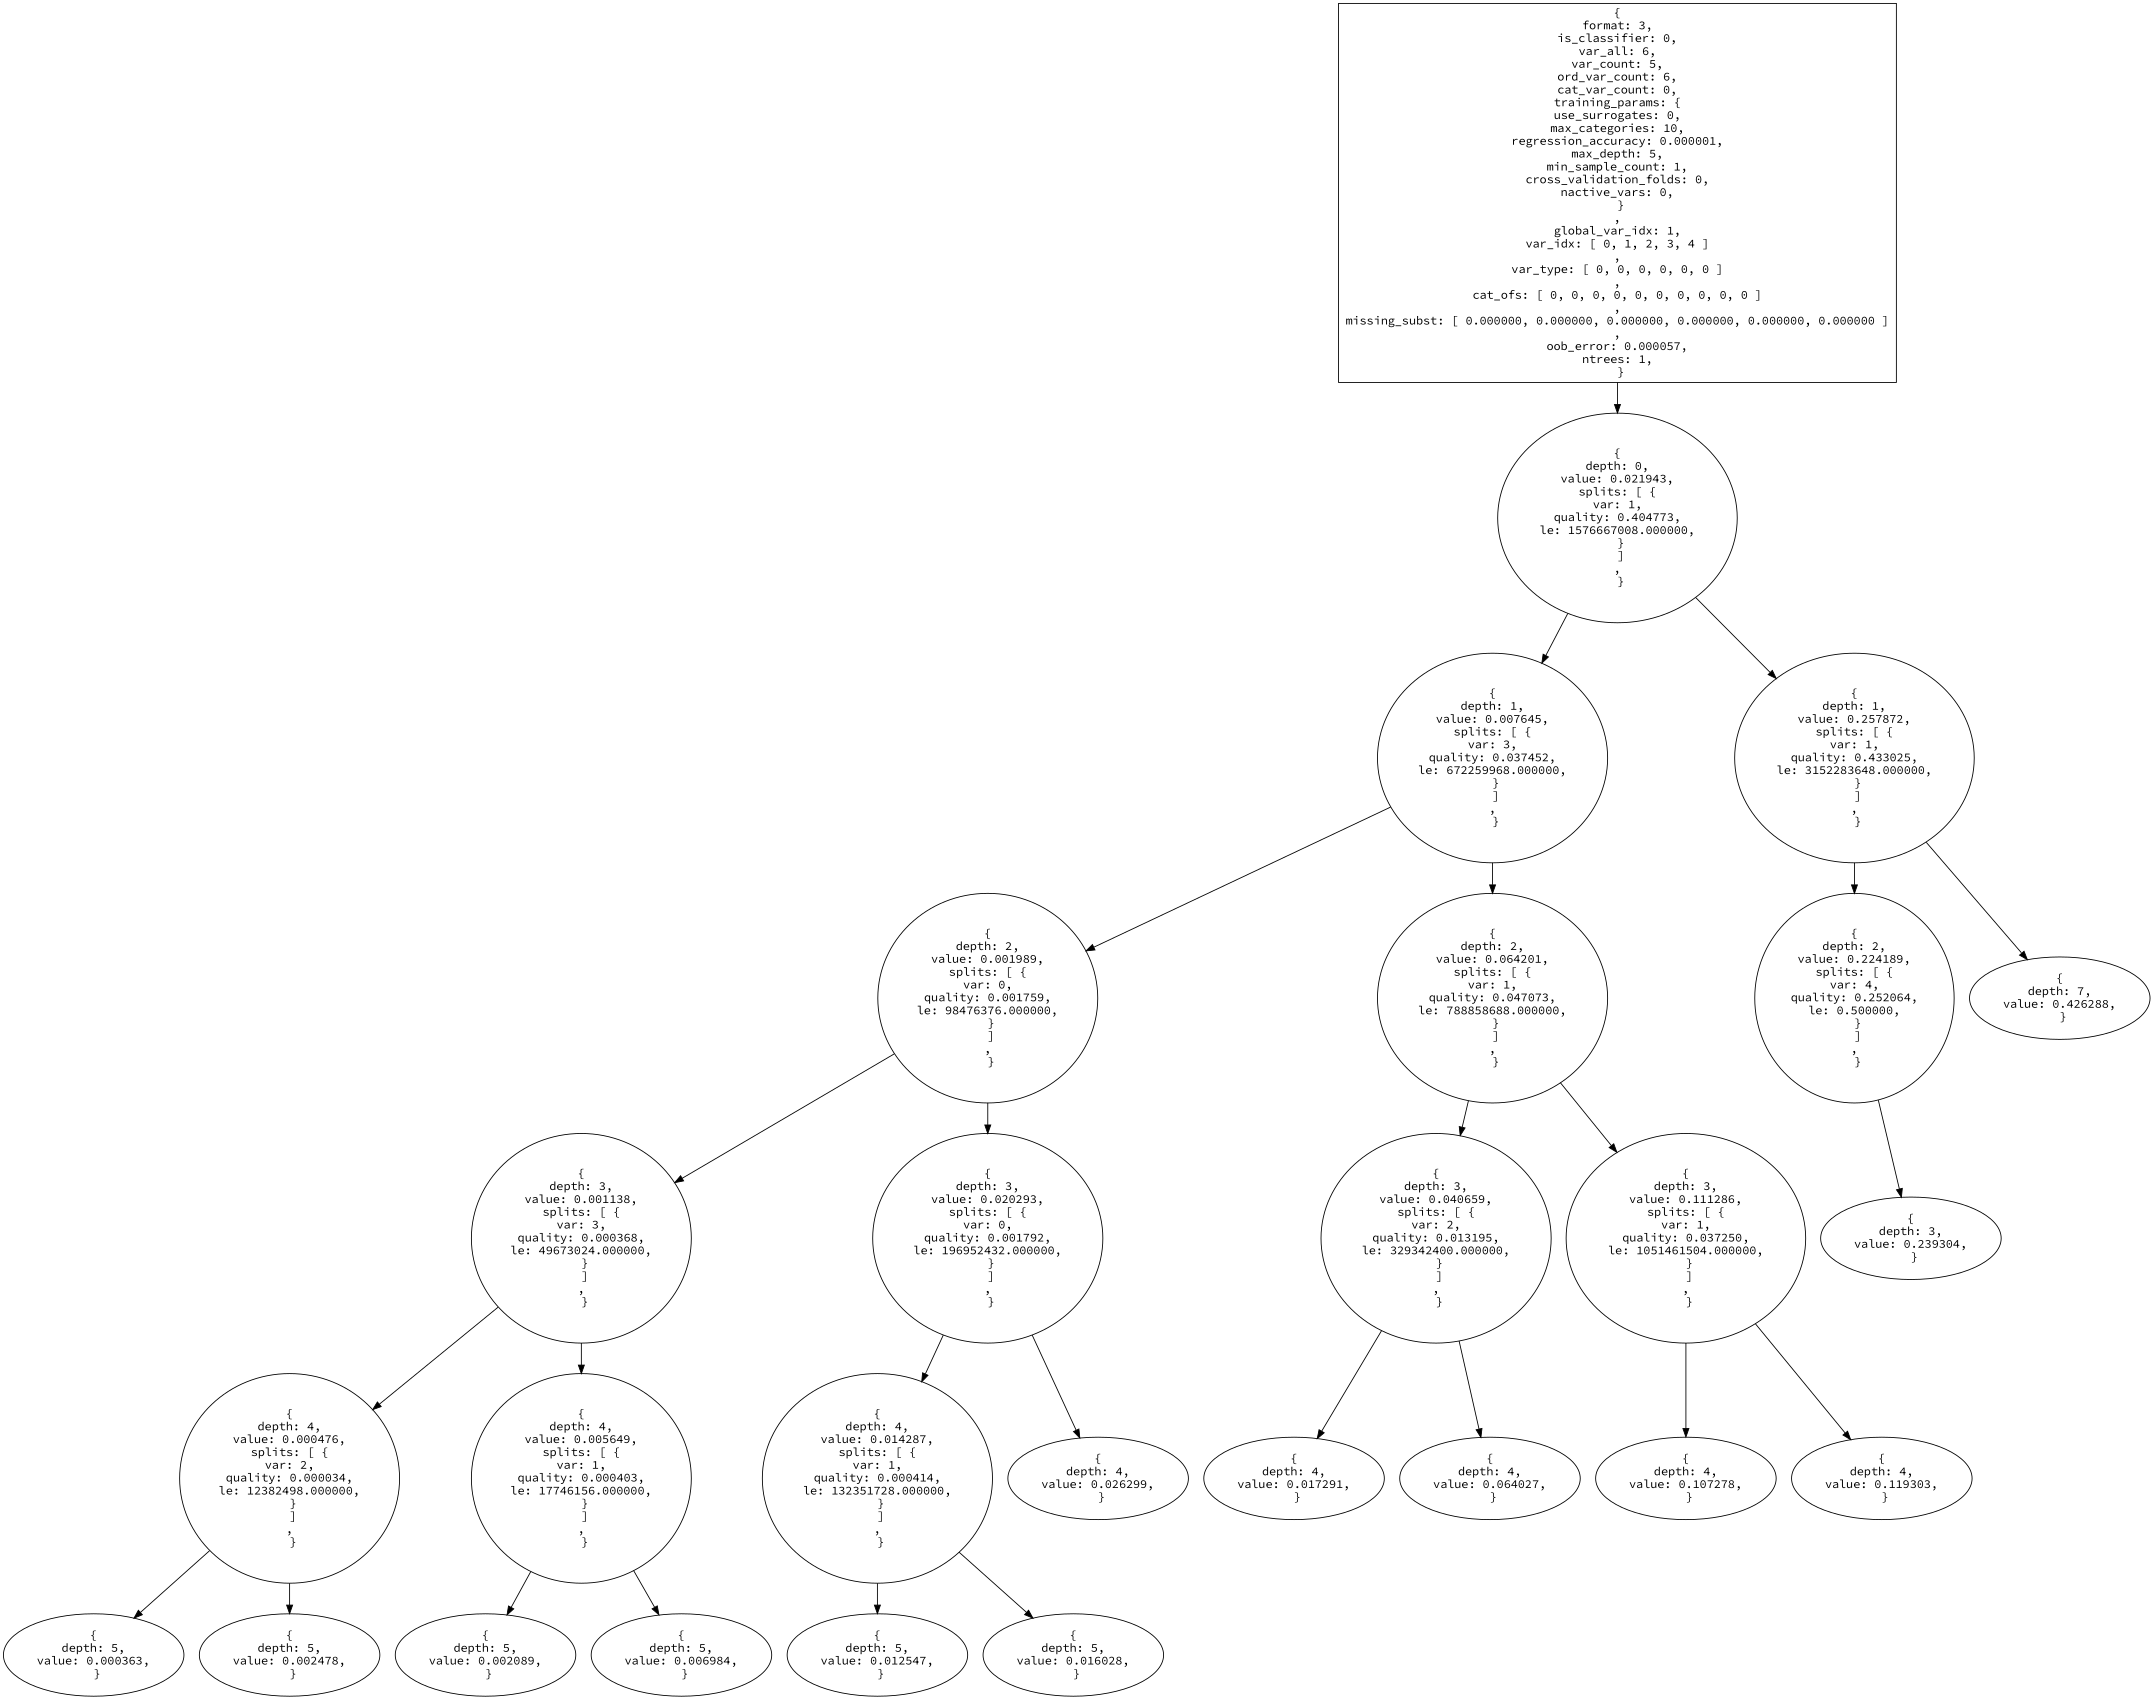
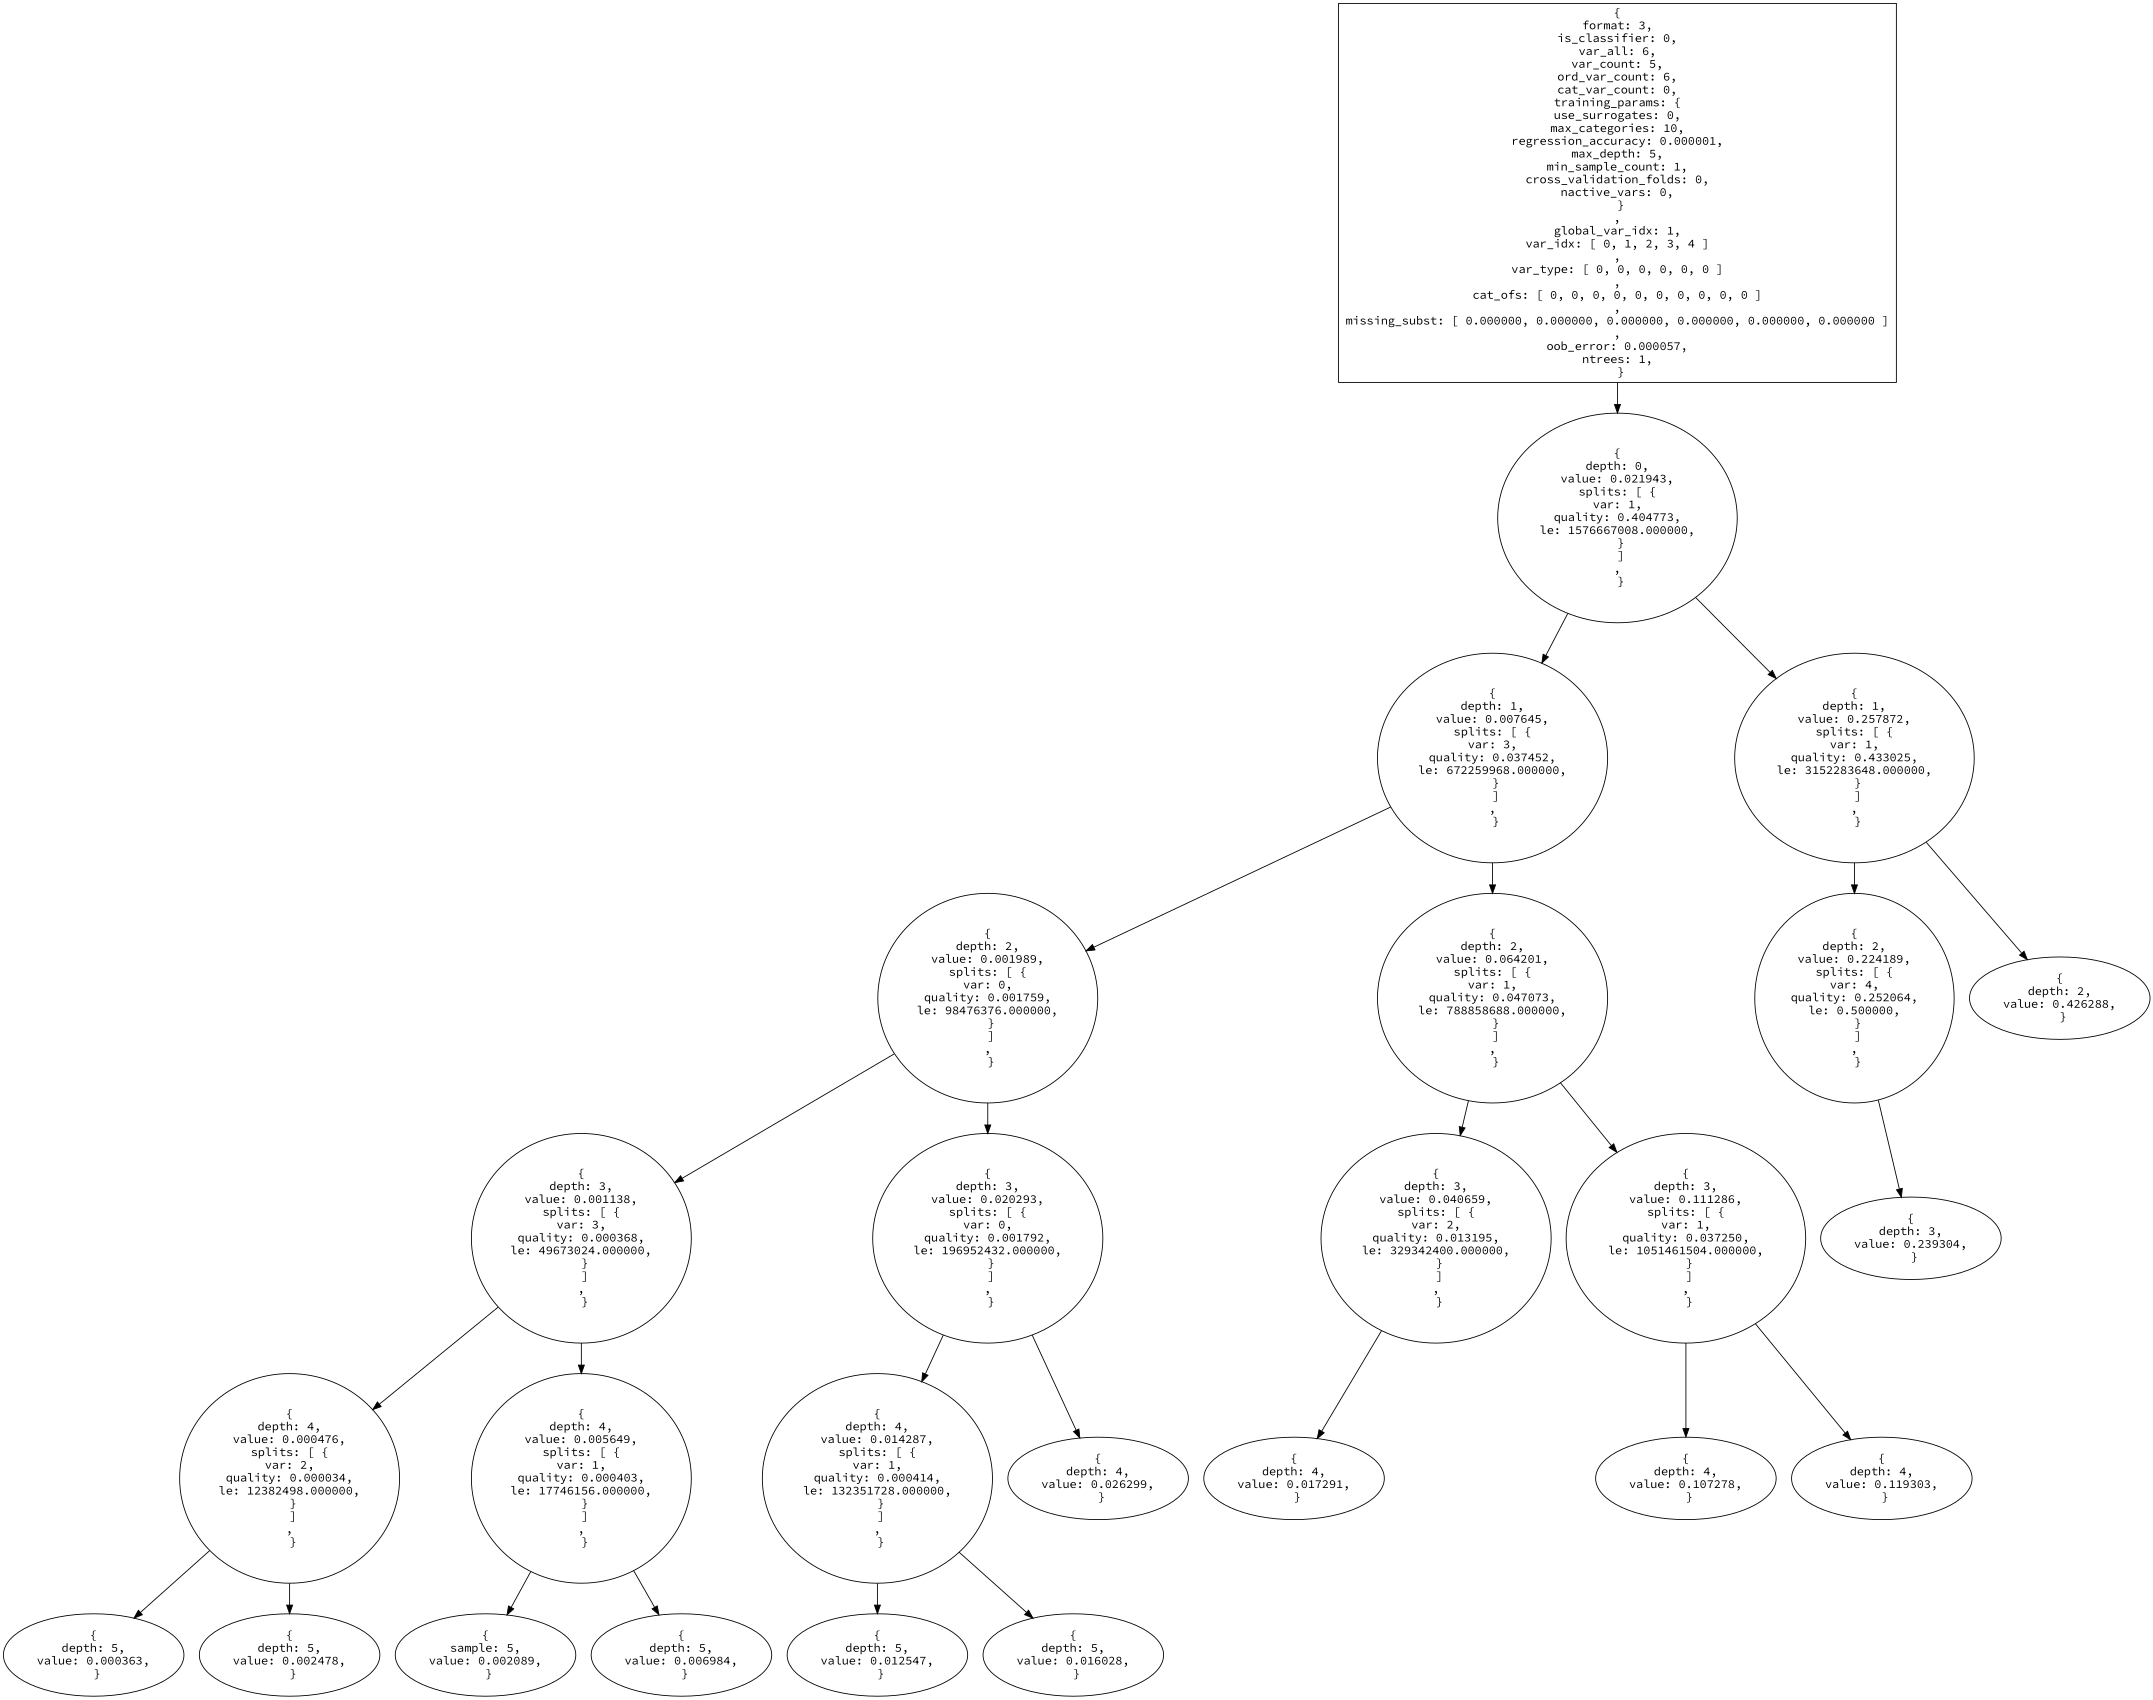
node "{ depth: 7, value: 0.426288, }": label "{ depth: 7, value: 0.426288, }" -> "{ depth: 2, value: 0.426288, }"
node "{ depth: 4, value: 0.064027, }": removed
node "{ depth: 5, value: 0.002089, }": label "{ depth: 5, value: 0.002089, }" -> "{ sample: 5, value: 0.002089, }"
